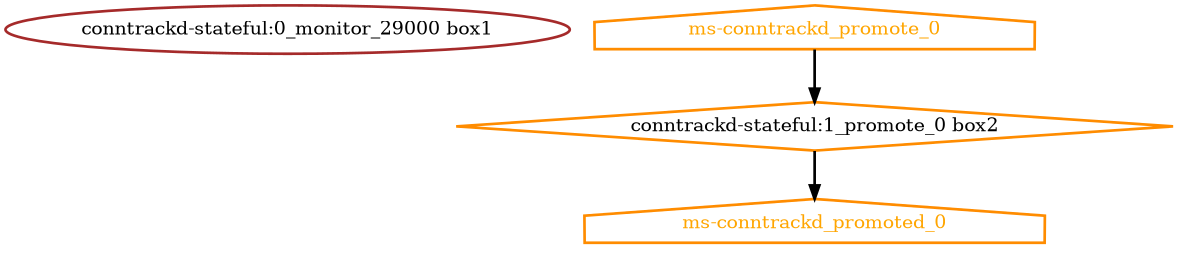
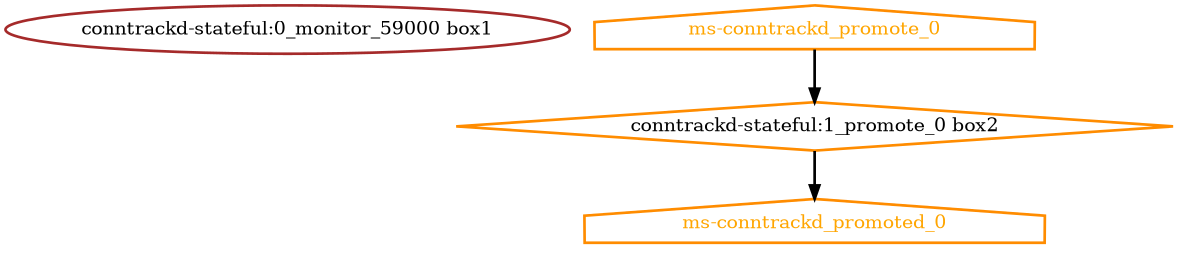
node "conntrackd-stateful:0_monitor_29000 box1": label "conntrackd-stateful:0_monitor_29000 box1" -> "conntrackd-stateful:0_monitor_59000 box1"
